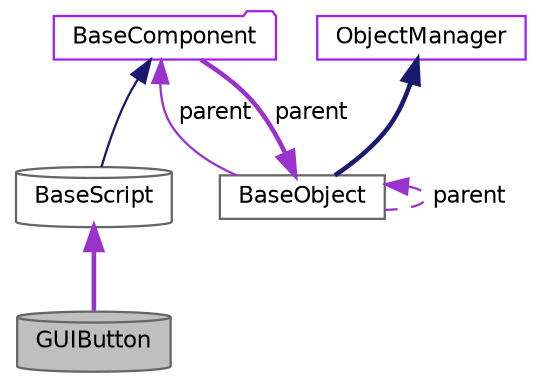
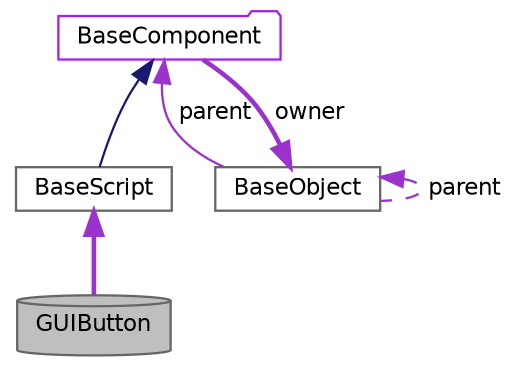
node "ObjectManager": removed
edge "BaseComponent" -> "BaseObject": label " parent" -> " owner"
node "BaseScript": shape cylinder -> box
